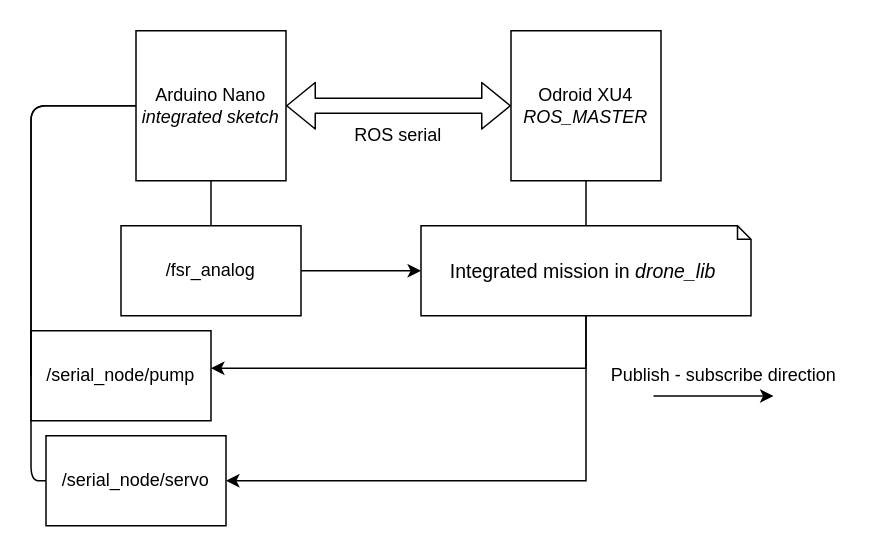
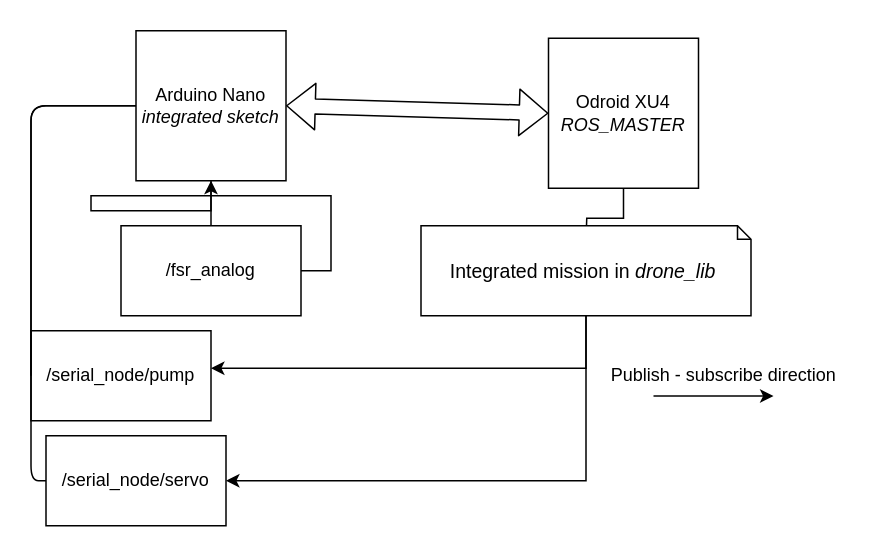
node "Odroid XU4 ROS_MASTER": moved (586, 106) -> (623, 113)
node "ROS serial": removed
edge "/fsr_analog" -> "Integrated mission in drone_lib": now "/fsr_analog" -> "Arduino Nano integrated sketch"
